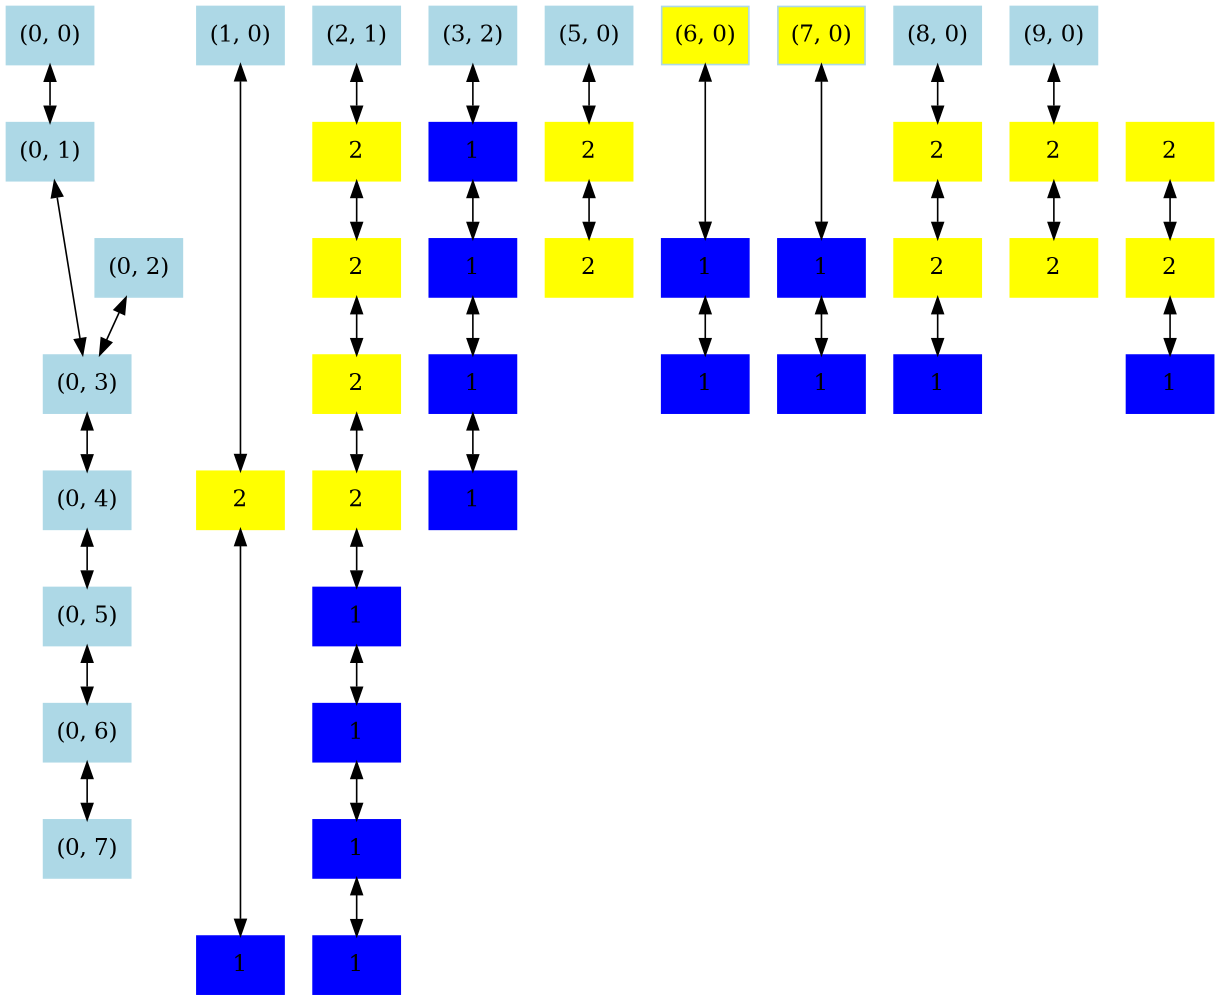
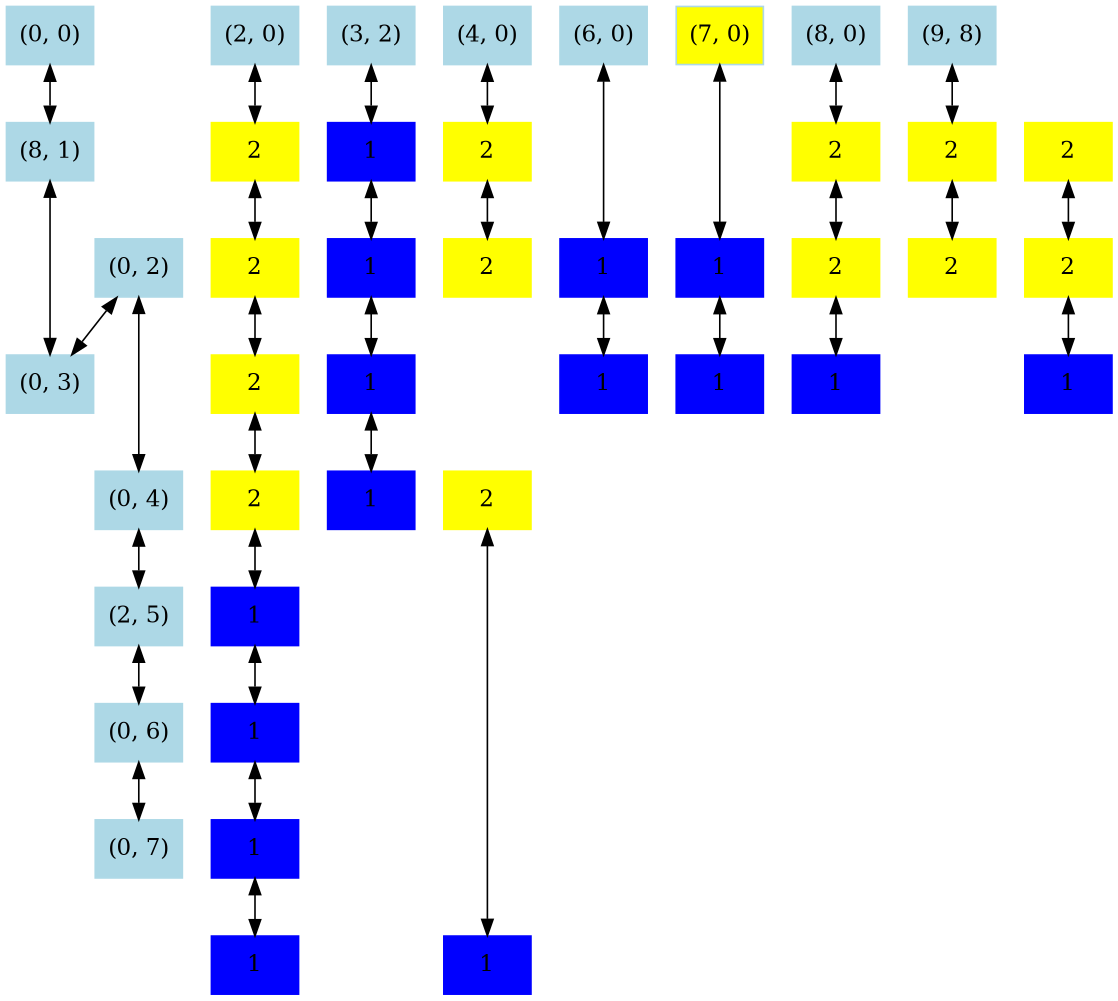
node "(1, 0)": removed
node "(2, 1)": label "(2, 1)" -> "(2, 0)"
node "(5, 0)": label "(5, 0)" -> "(4, 0)"
node "(6, 0)": fillcolor yellow -> lightblue
node "(9, 0)": label "(9, 0)" -> "(9, 8)"
node "(0, 1)": label "(0, 1)" -> "(8, 1)"
edge "(0, 3)" -- "(0, 4)": now "(0, 2)" -- "(0, 4)"
node "(0, 5)": label "(0, 5)" -> "(2, 5)"
